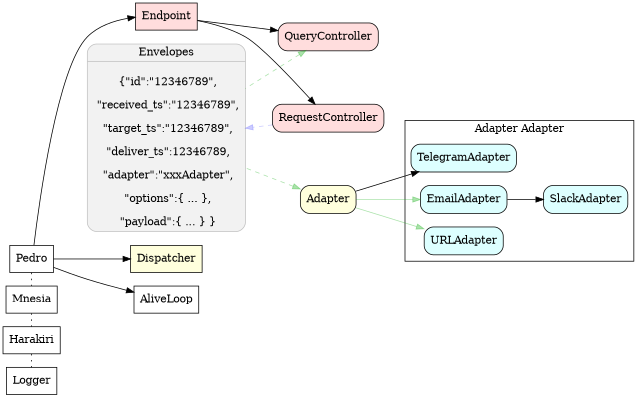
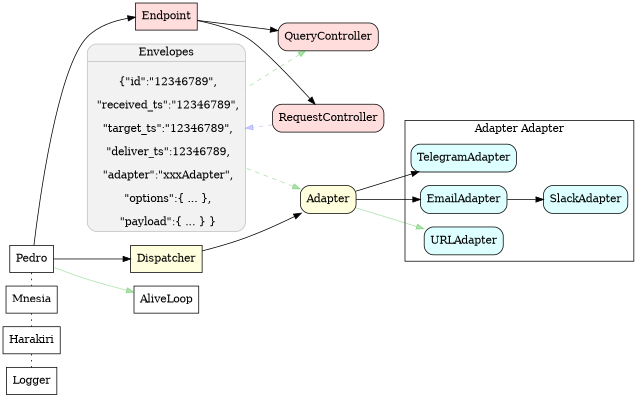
edge "Adapter" -> "EmailAdapter": color #00aa0055 -> black
edge "Dispatcher" -> "Adapter": added
edge "Pedro" -> "AliveLoop": color black -> #00aa0055
